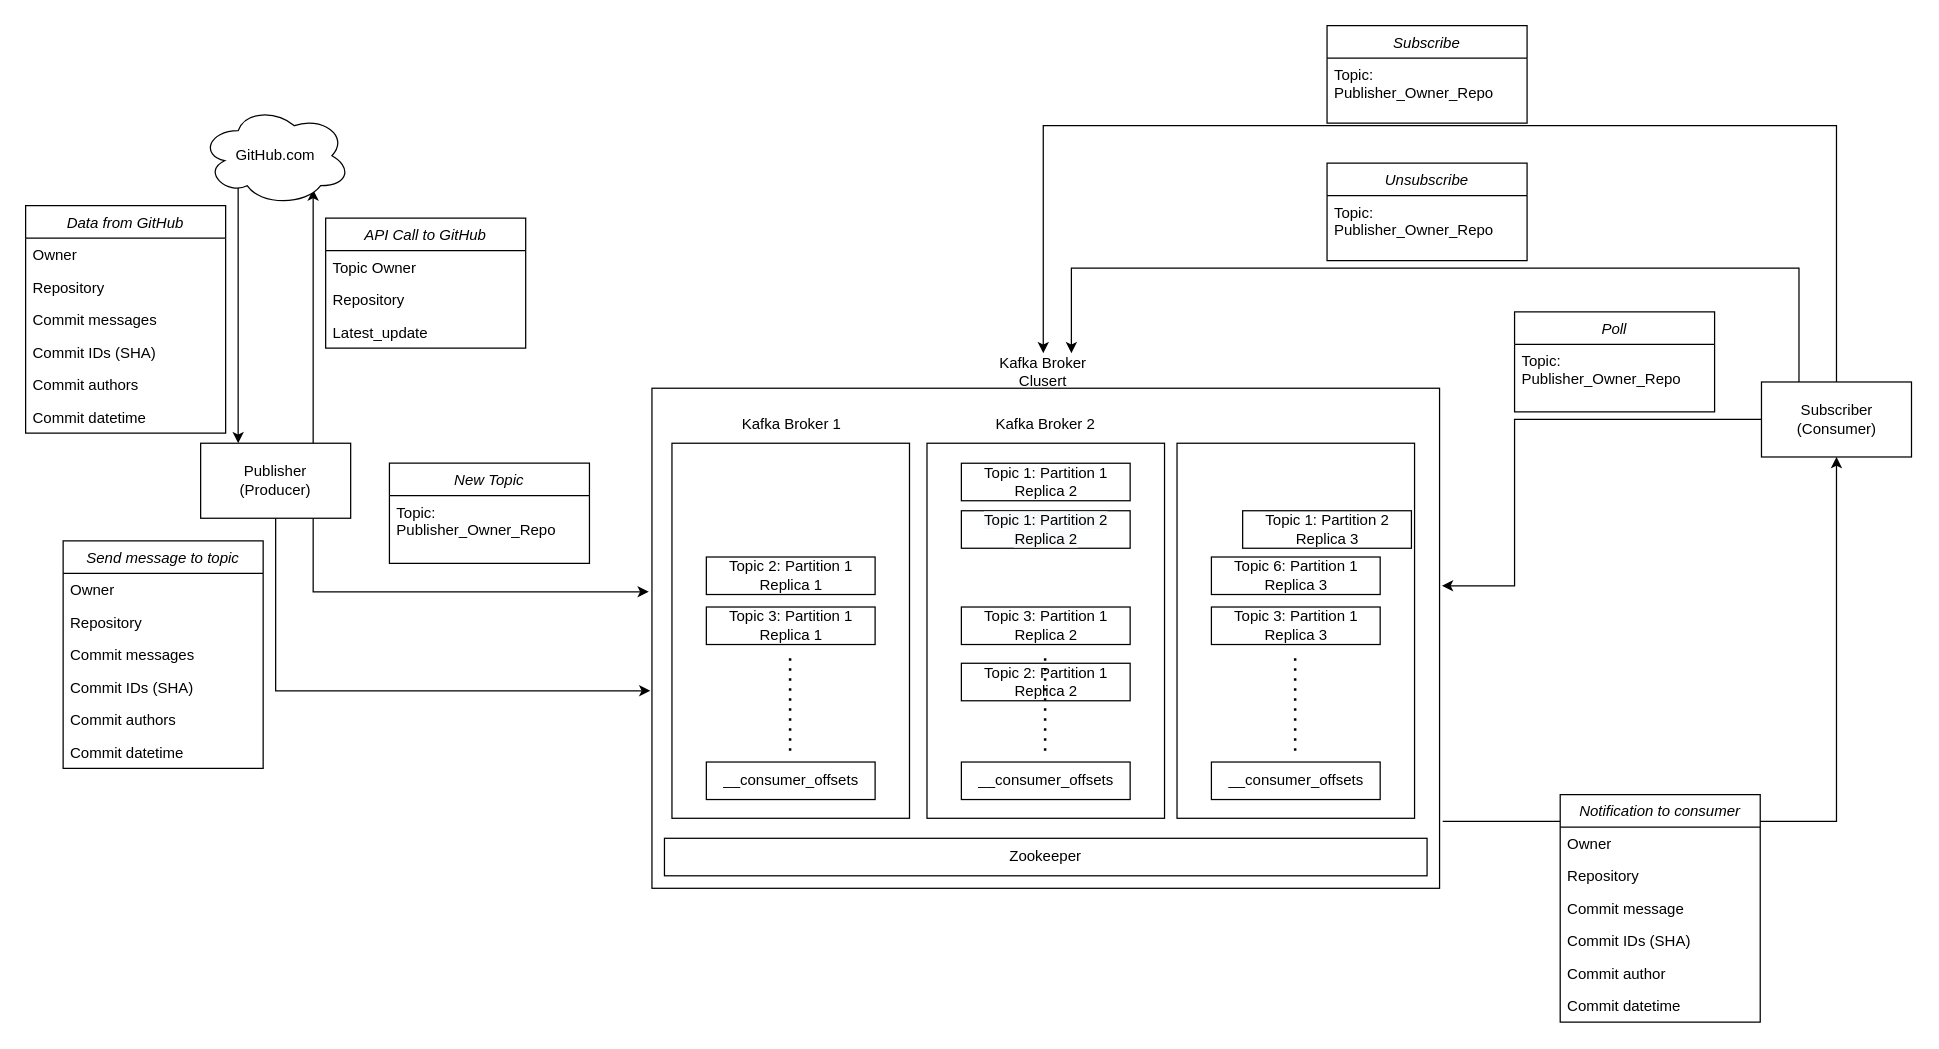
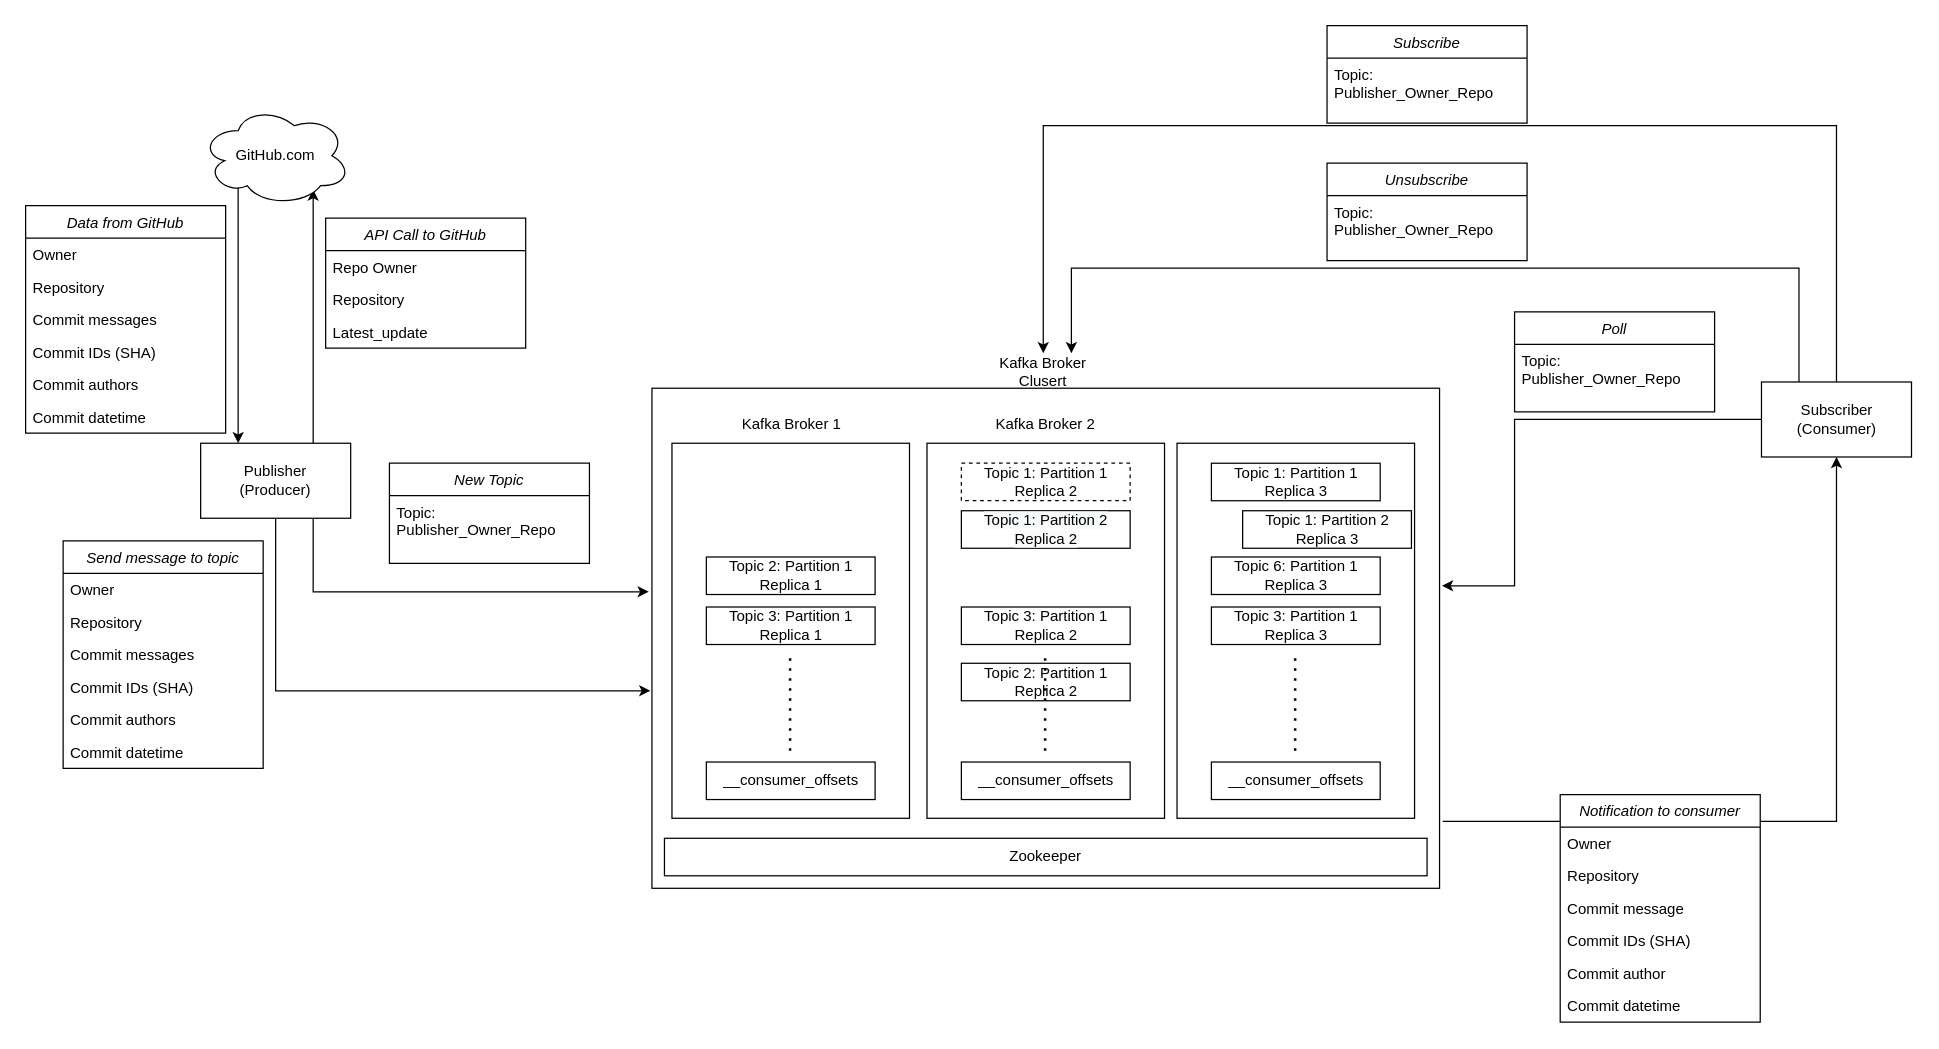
node "Topic Owner": label "Topic Owner" -> "Repo Owner"
node "Topic 1: Partition 1 Replica 2": style solid -> dashed
node "Topic 1: Partition 1 Replica 3": added
